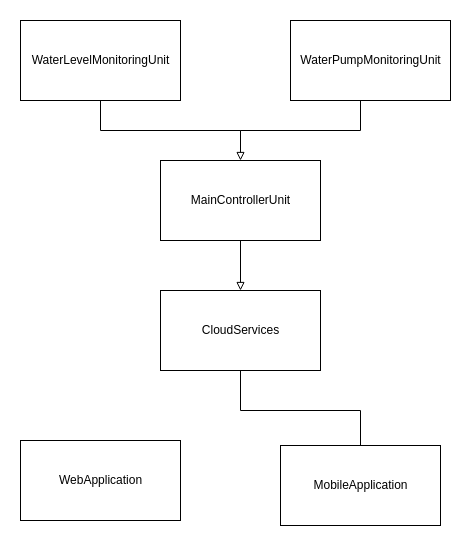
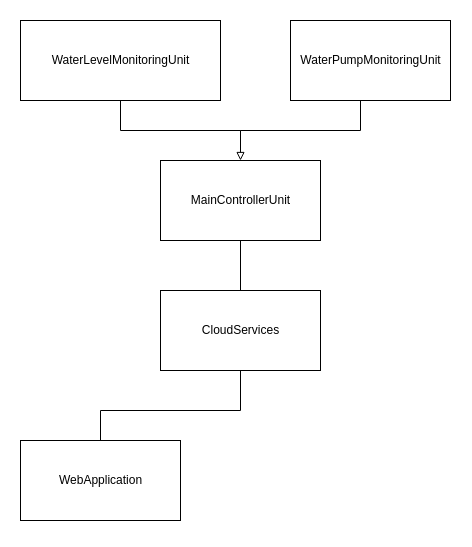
node "WaterLevelMonitoringUnit": size 160x80 -> 200x80
edge "MainControllerUnit" -> "CloudServices": arrowhead block -> none
edge "CloudServices" -- "WebApplication": added
edge "CloudServices" -- "MobileApplication": removed
node "MobileApplication": removed
